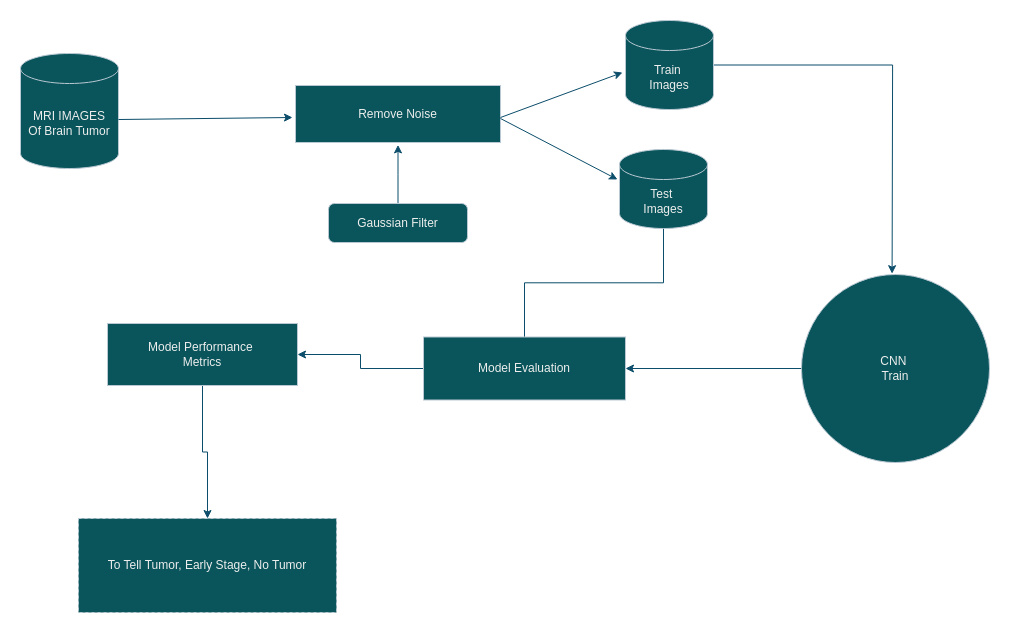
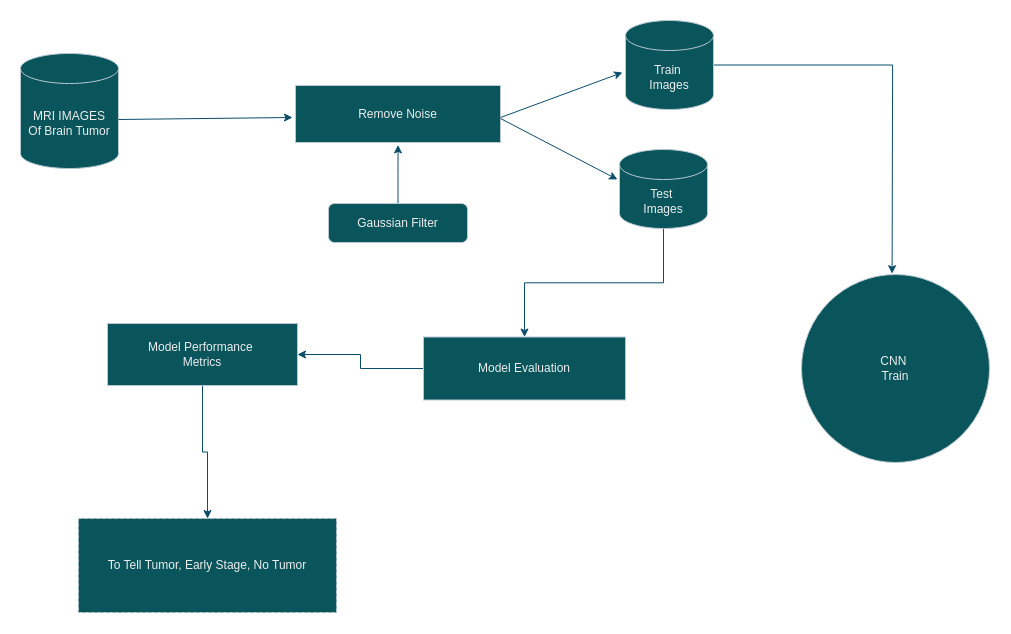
edge "Test Images" -- "Model Evaluation": arrowhead none -> classic
edge "CNN Train" -> "Model Evaluation": removed
